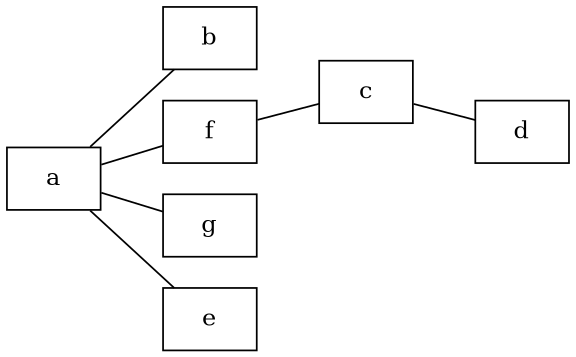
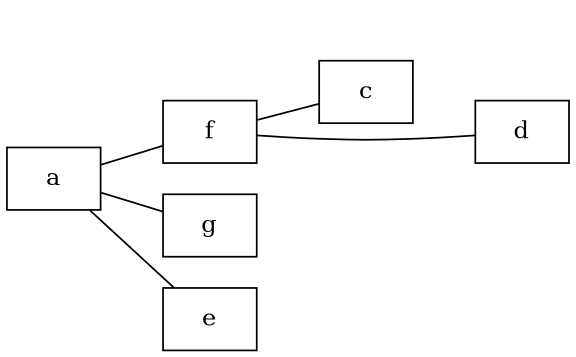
node "b": removed
edge "c" -- "d": now "f" -- "d"
